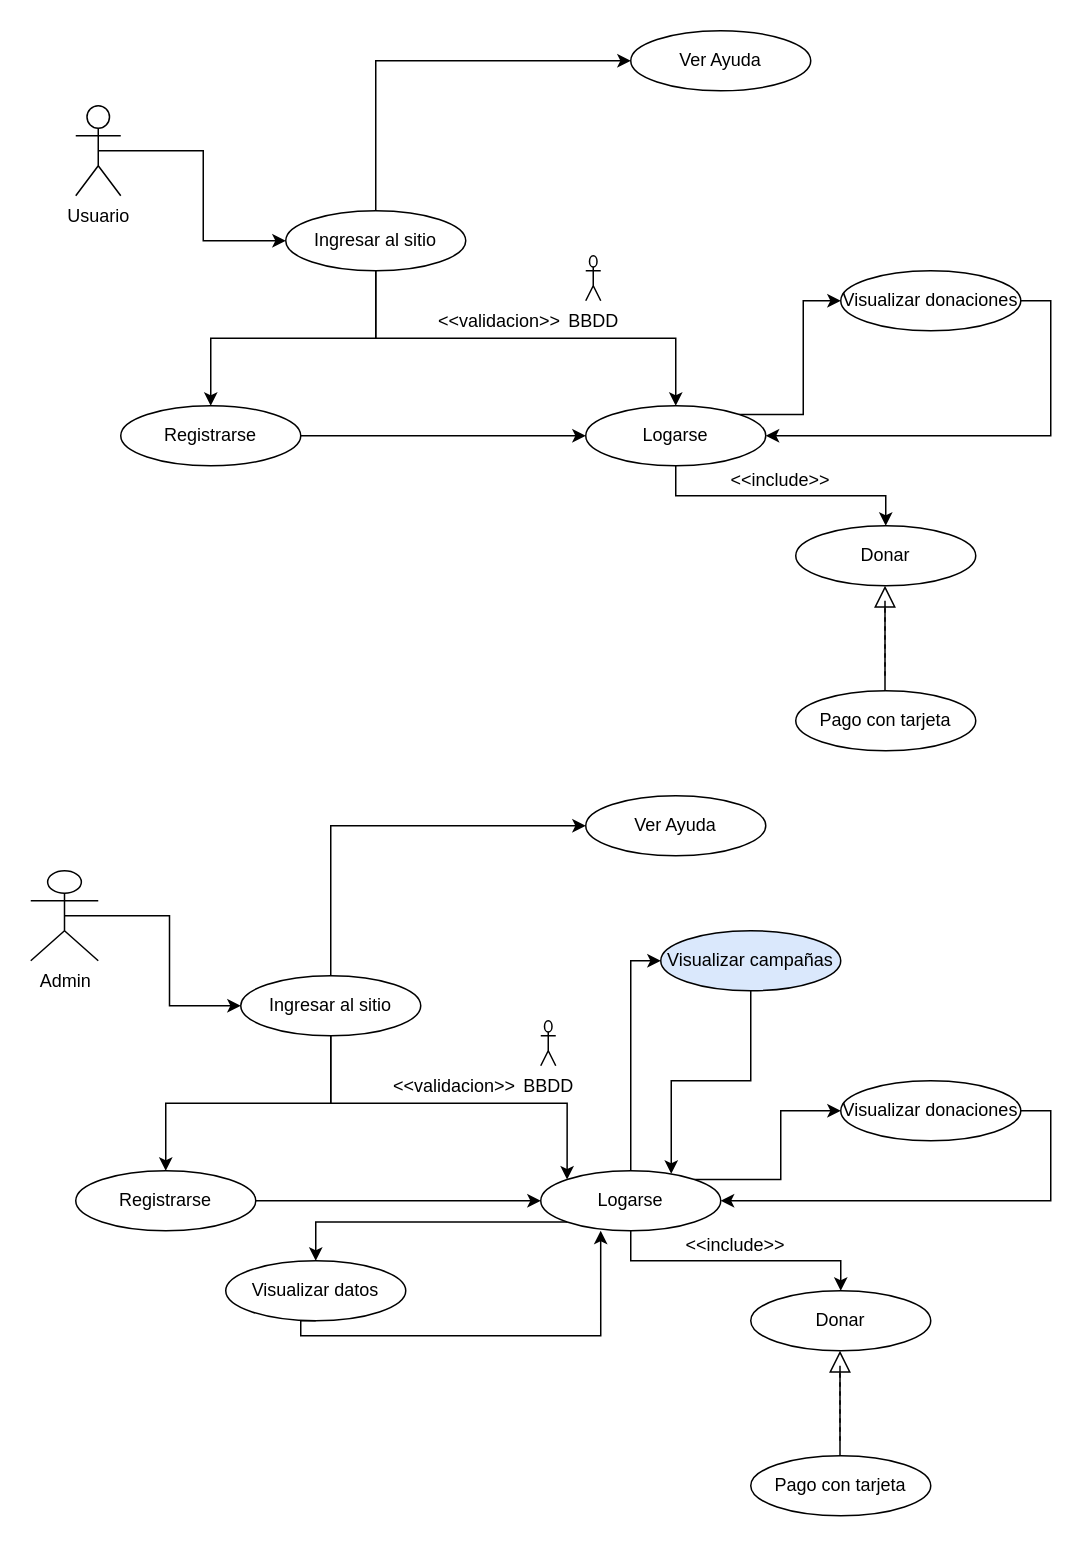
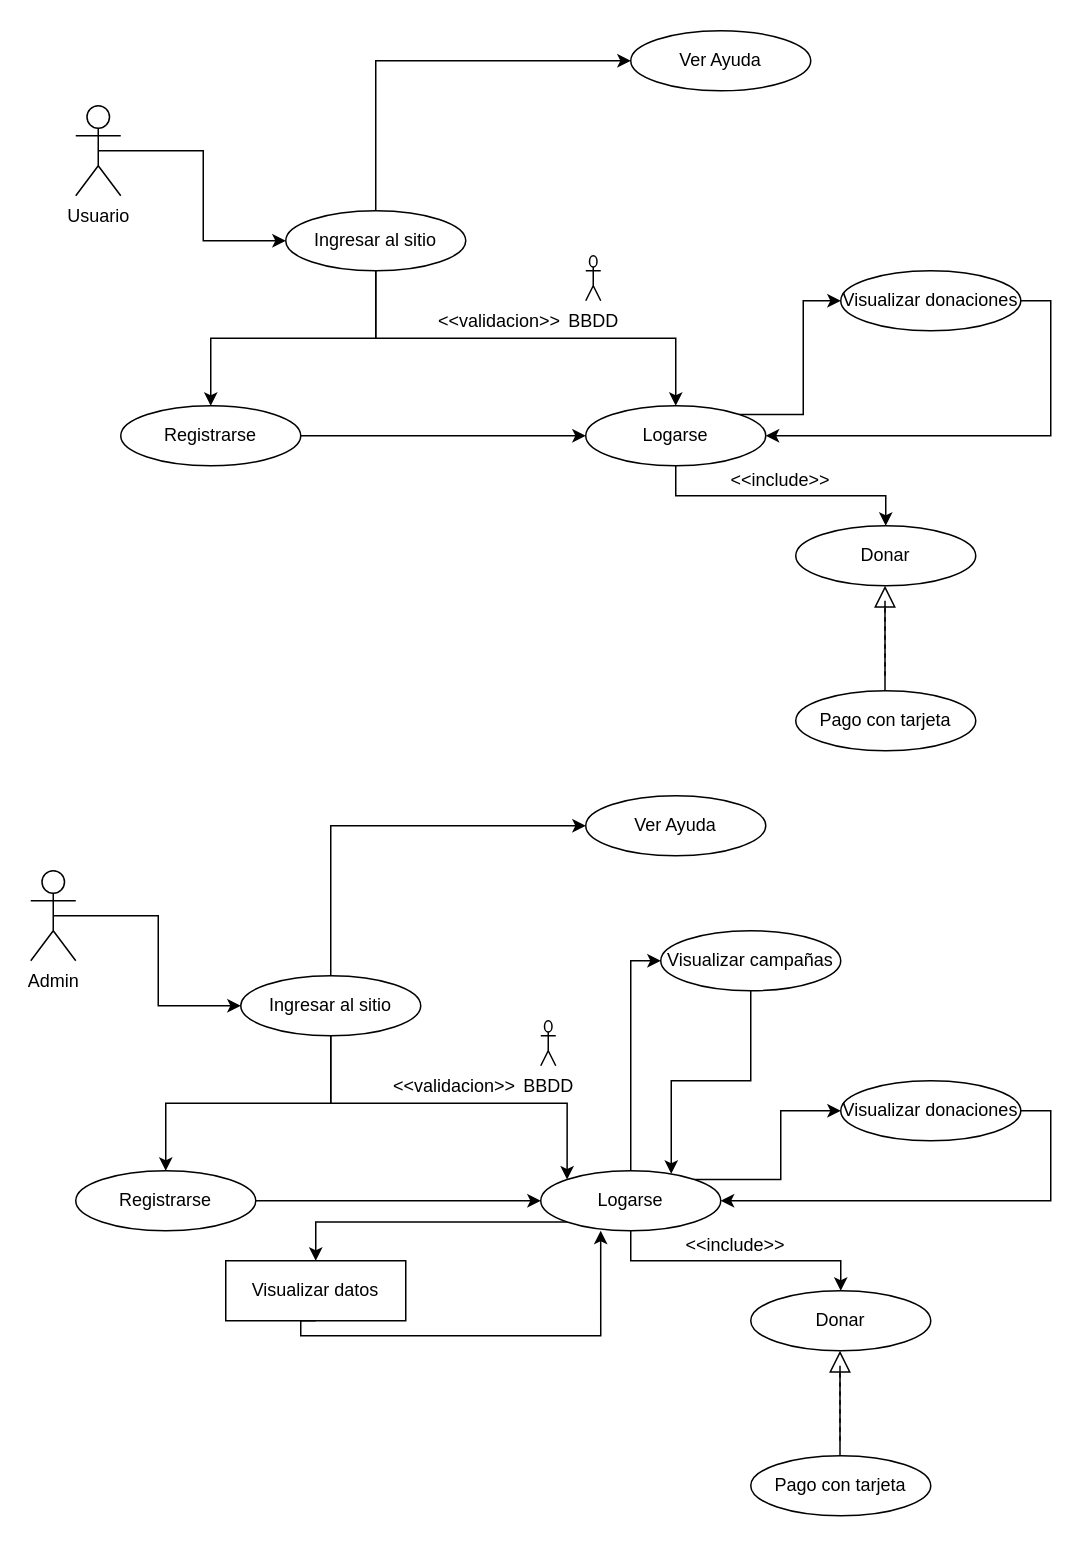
node "Admin": size 68x90 -> 45x90
node "Visualizar campañas": fillcolor #dae8fc -> #ffffff
node "Visualizar datos": shape ellipse -> rectangle
